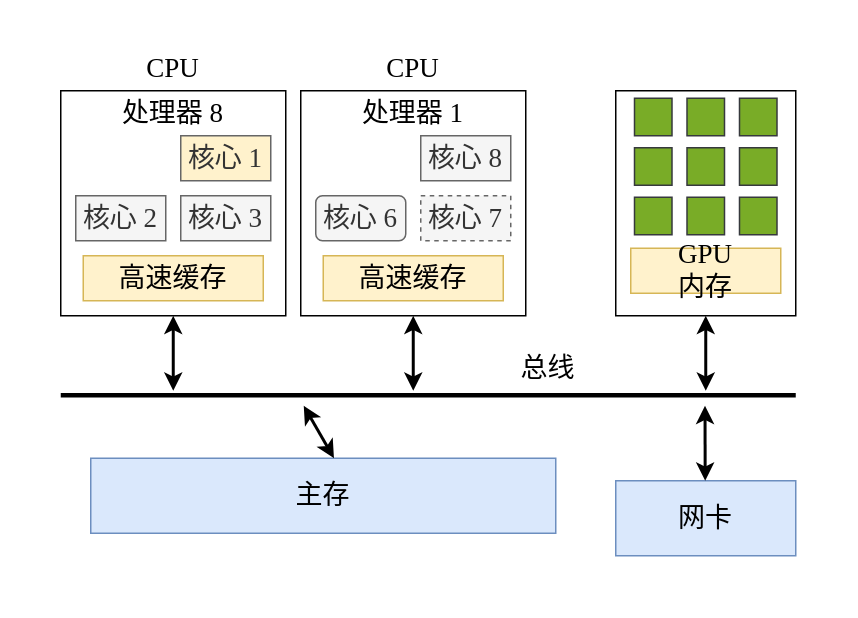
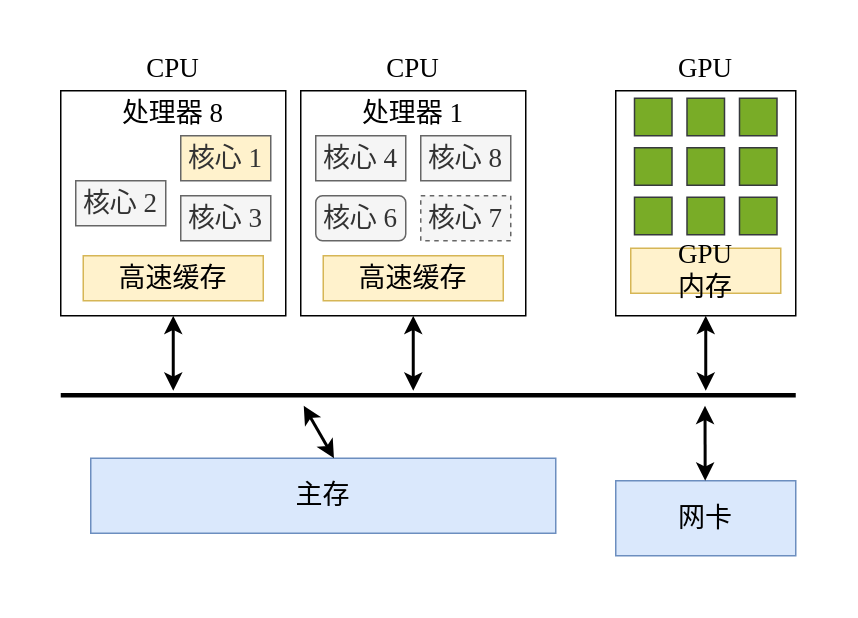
node "GPU": added
node "核心 4": added
node "核心 2": moved (121, 218) -> (121, 203)
node "总线": removed
